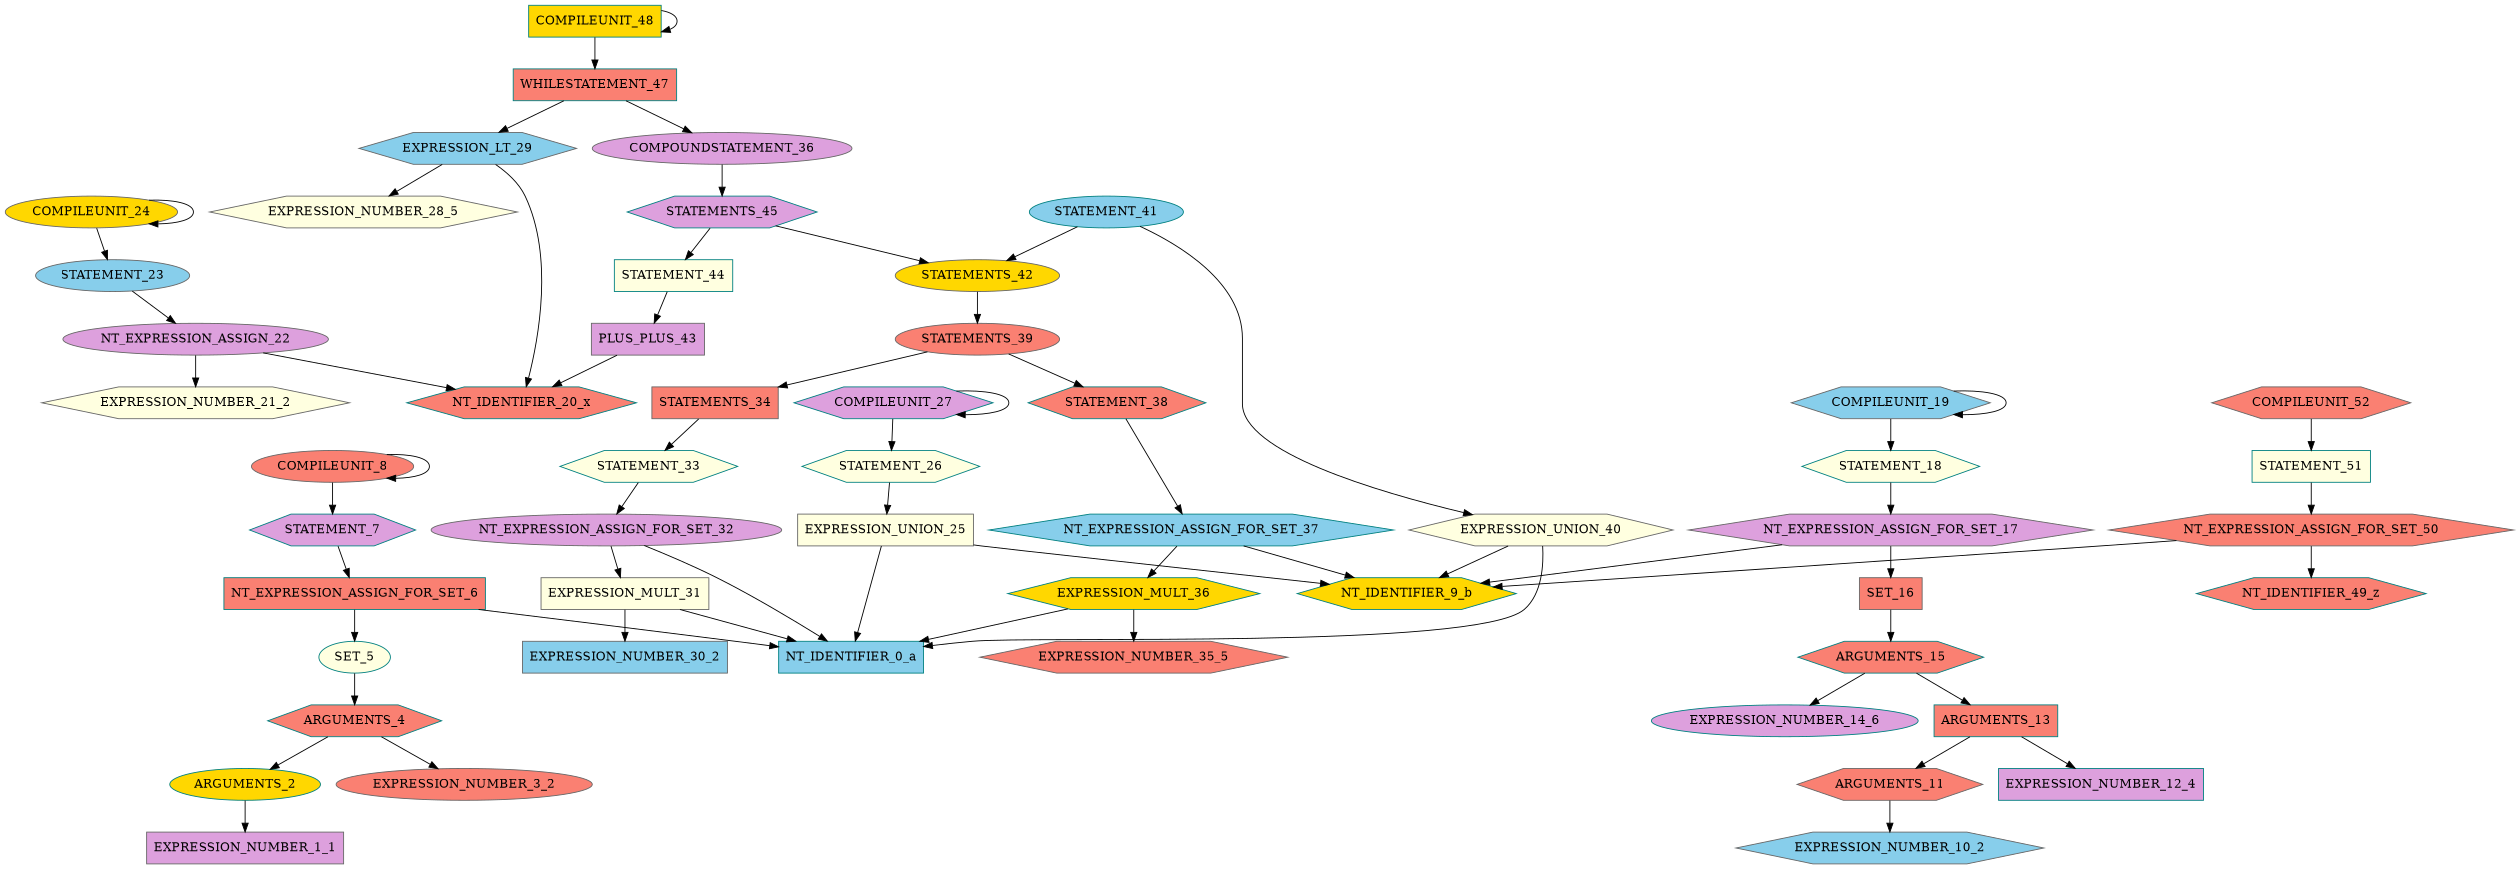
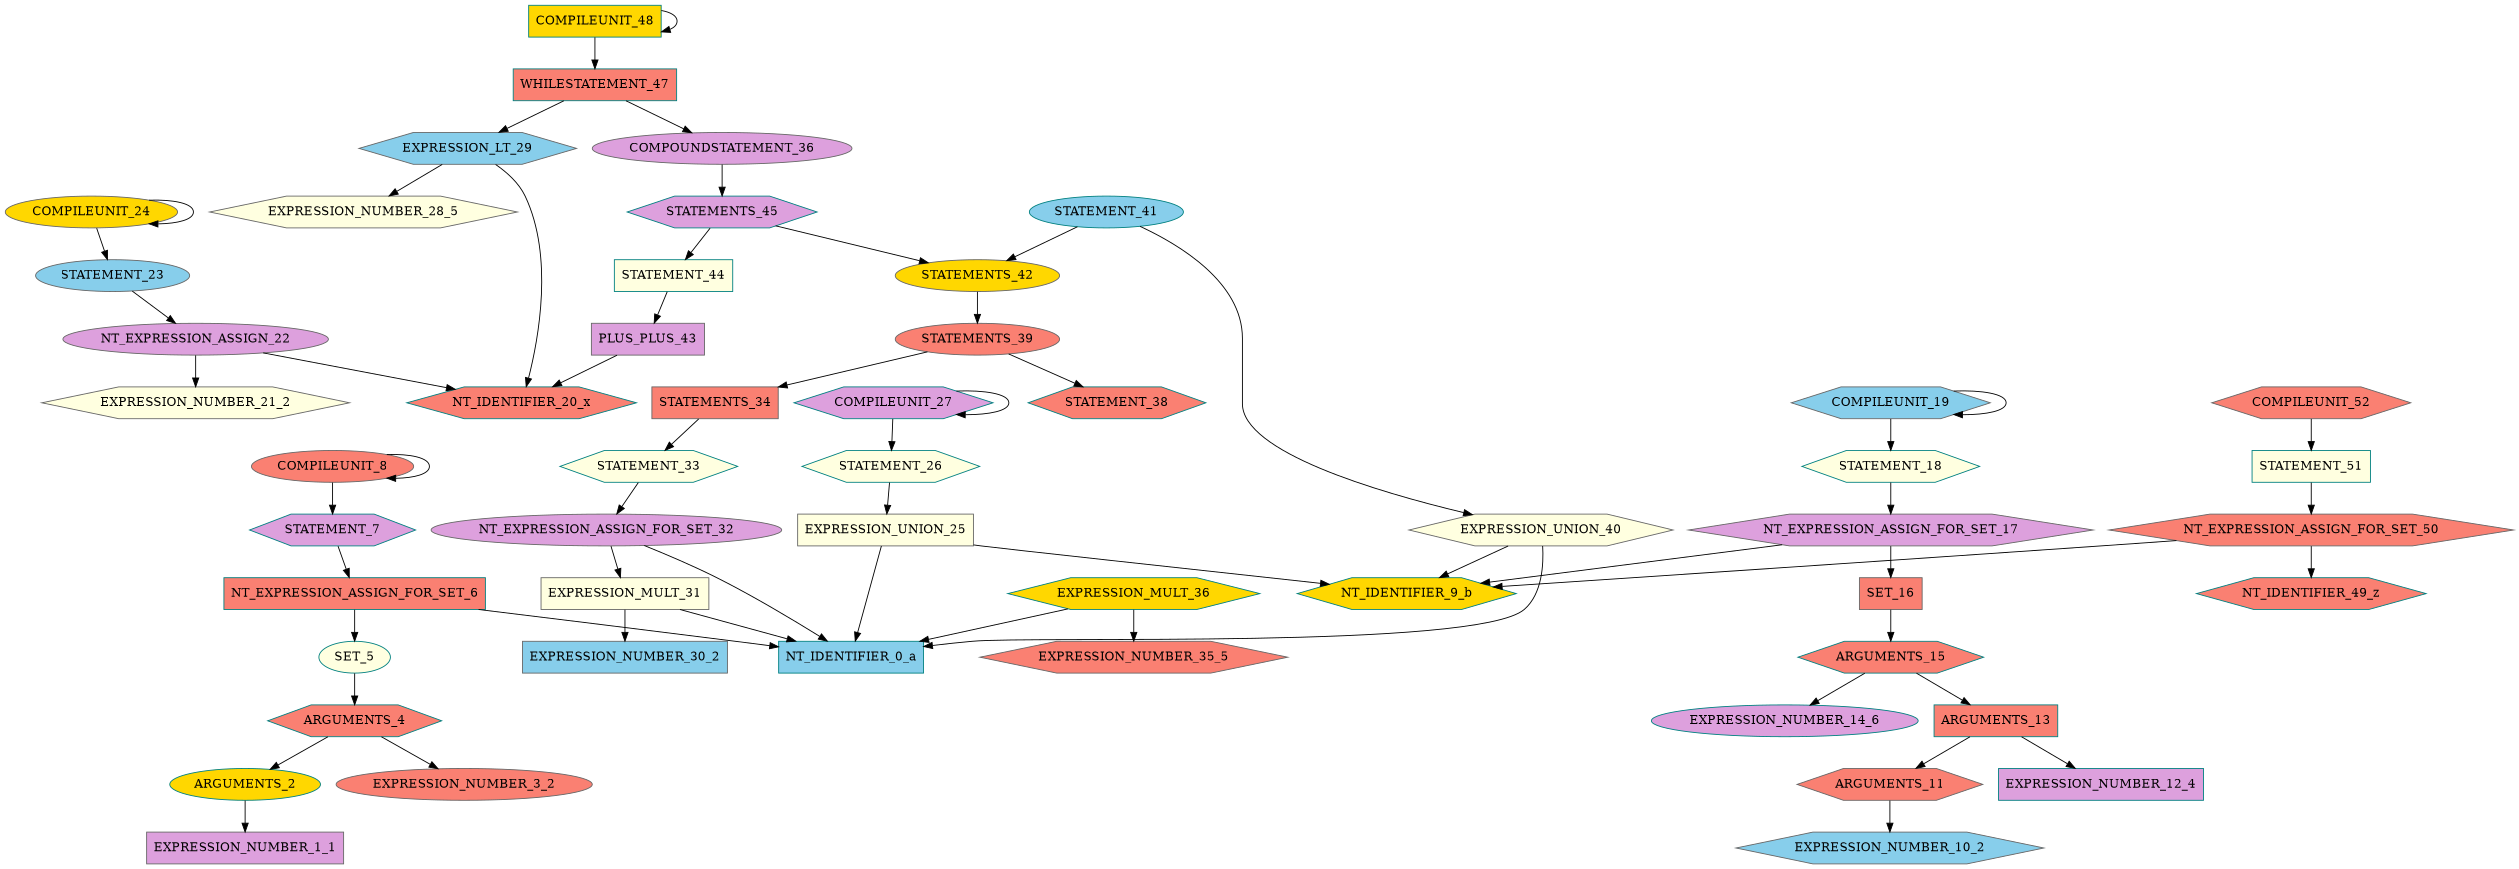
node "NT_EXPRESSION_ASSIGN_FOR_SET_37": removed
